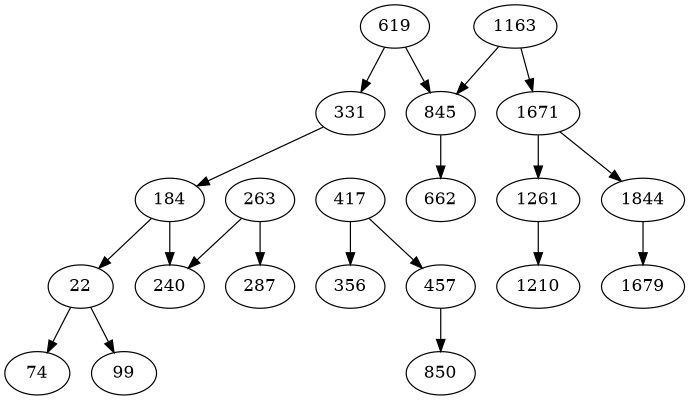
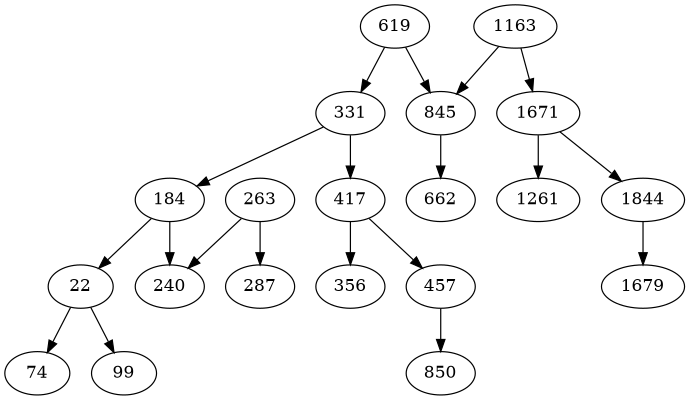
edge "331" -> "417": added
node "1210": removed
